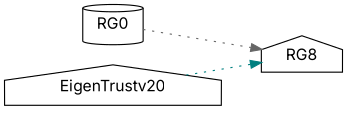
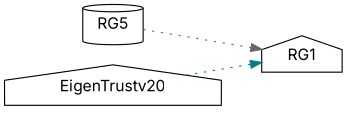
node "RG0": label "RG0" -> "RG5"
node "RG8": label "RG8" -> "RG1"
